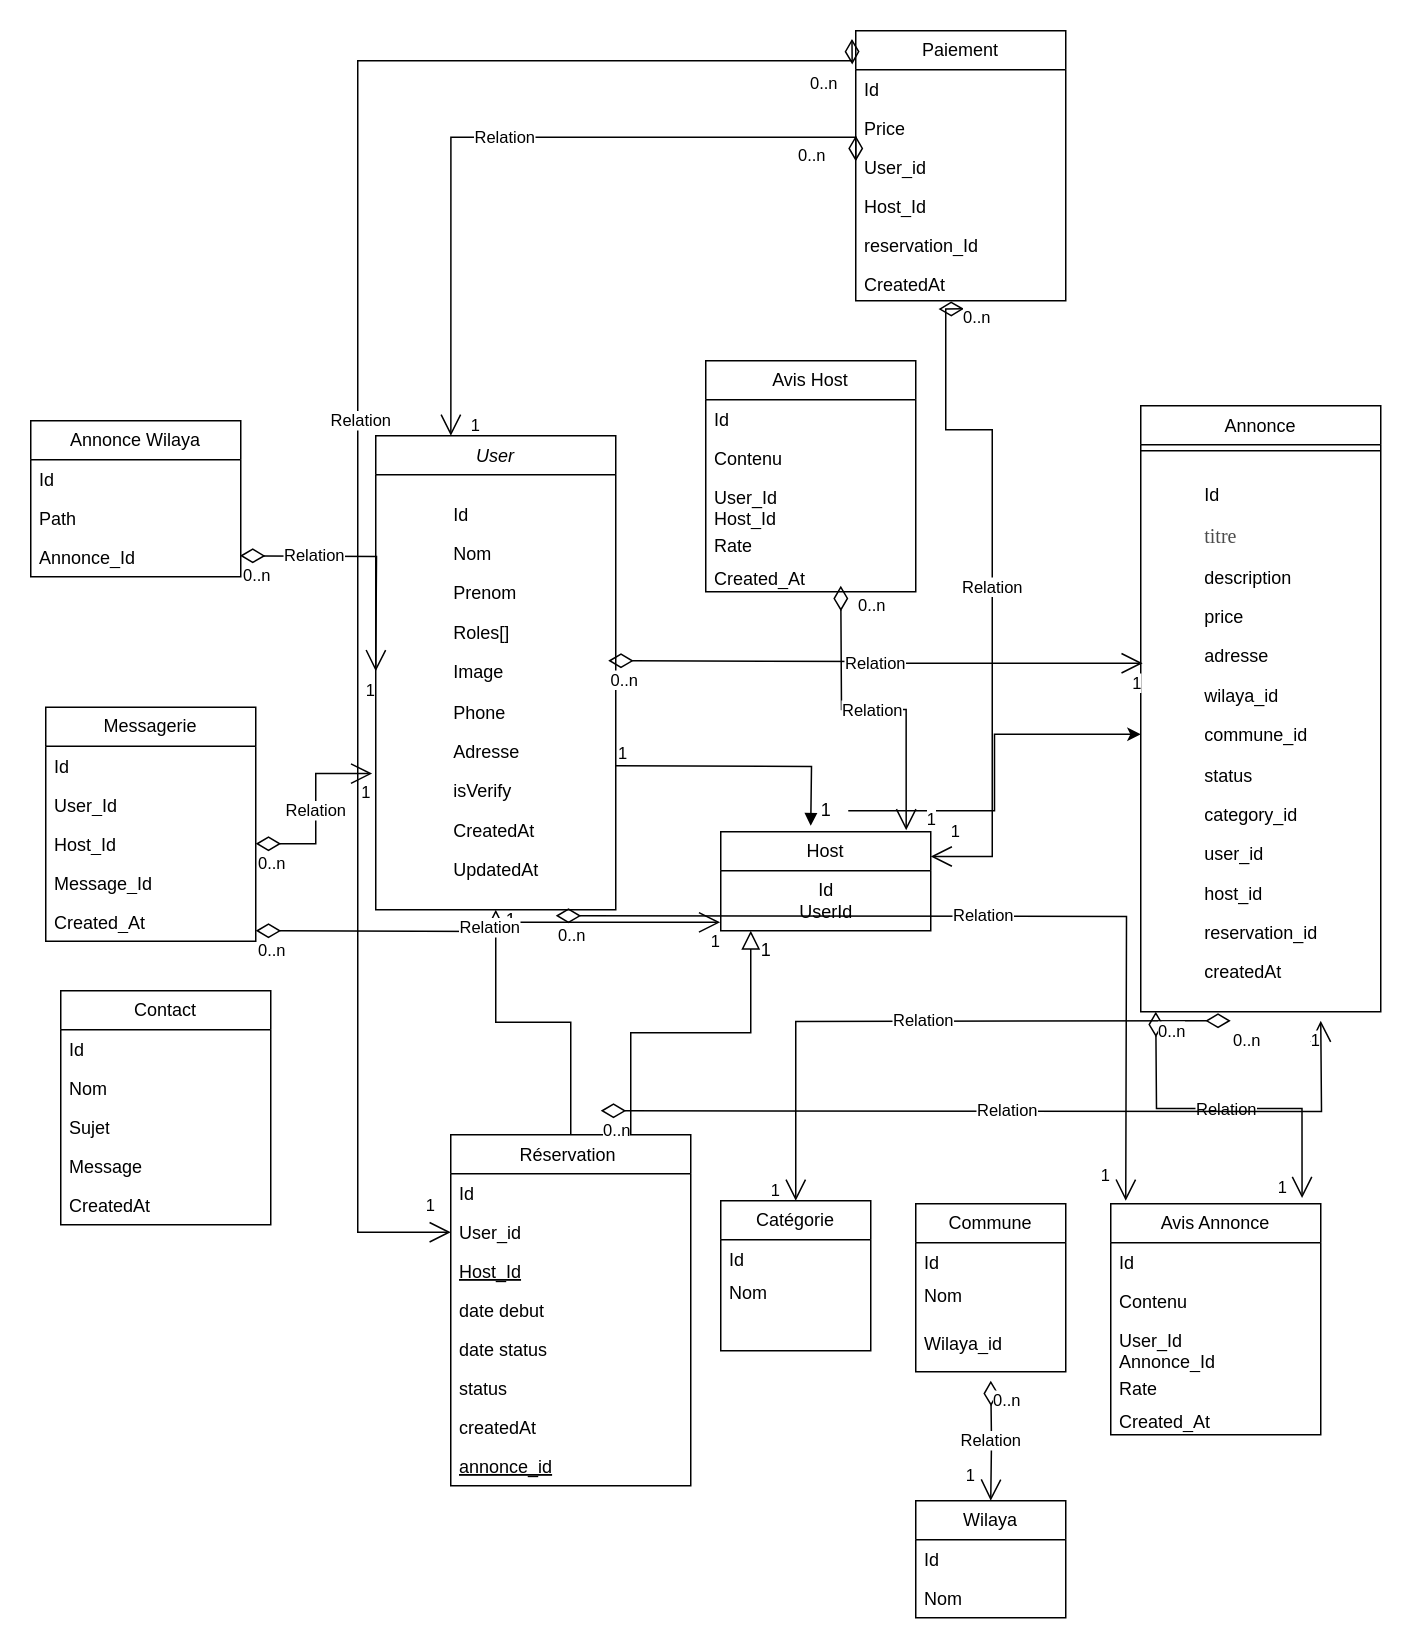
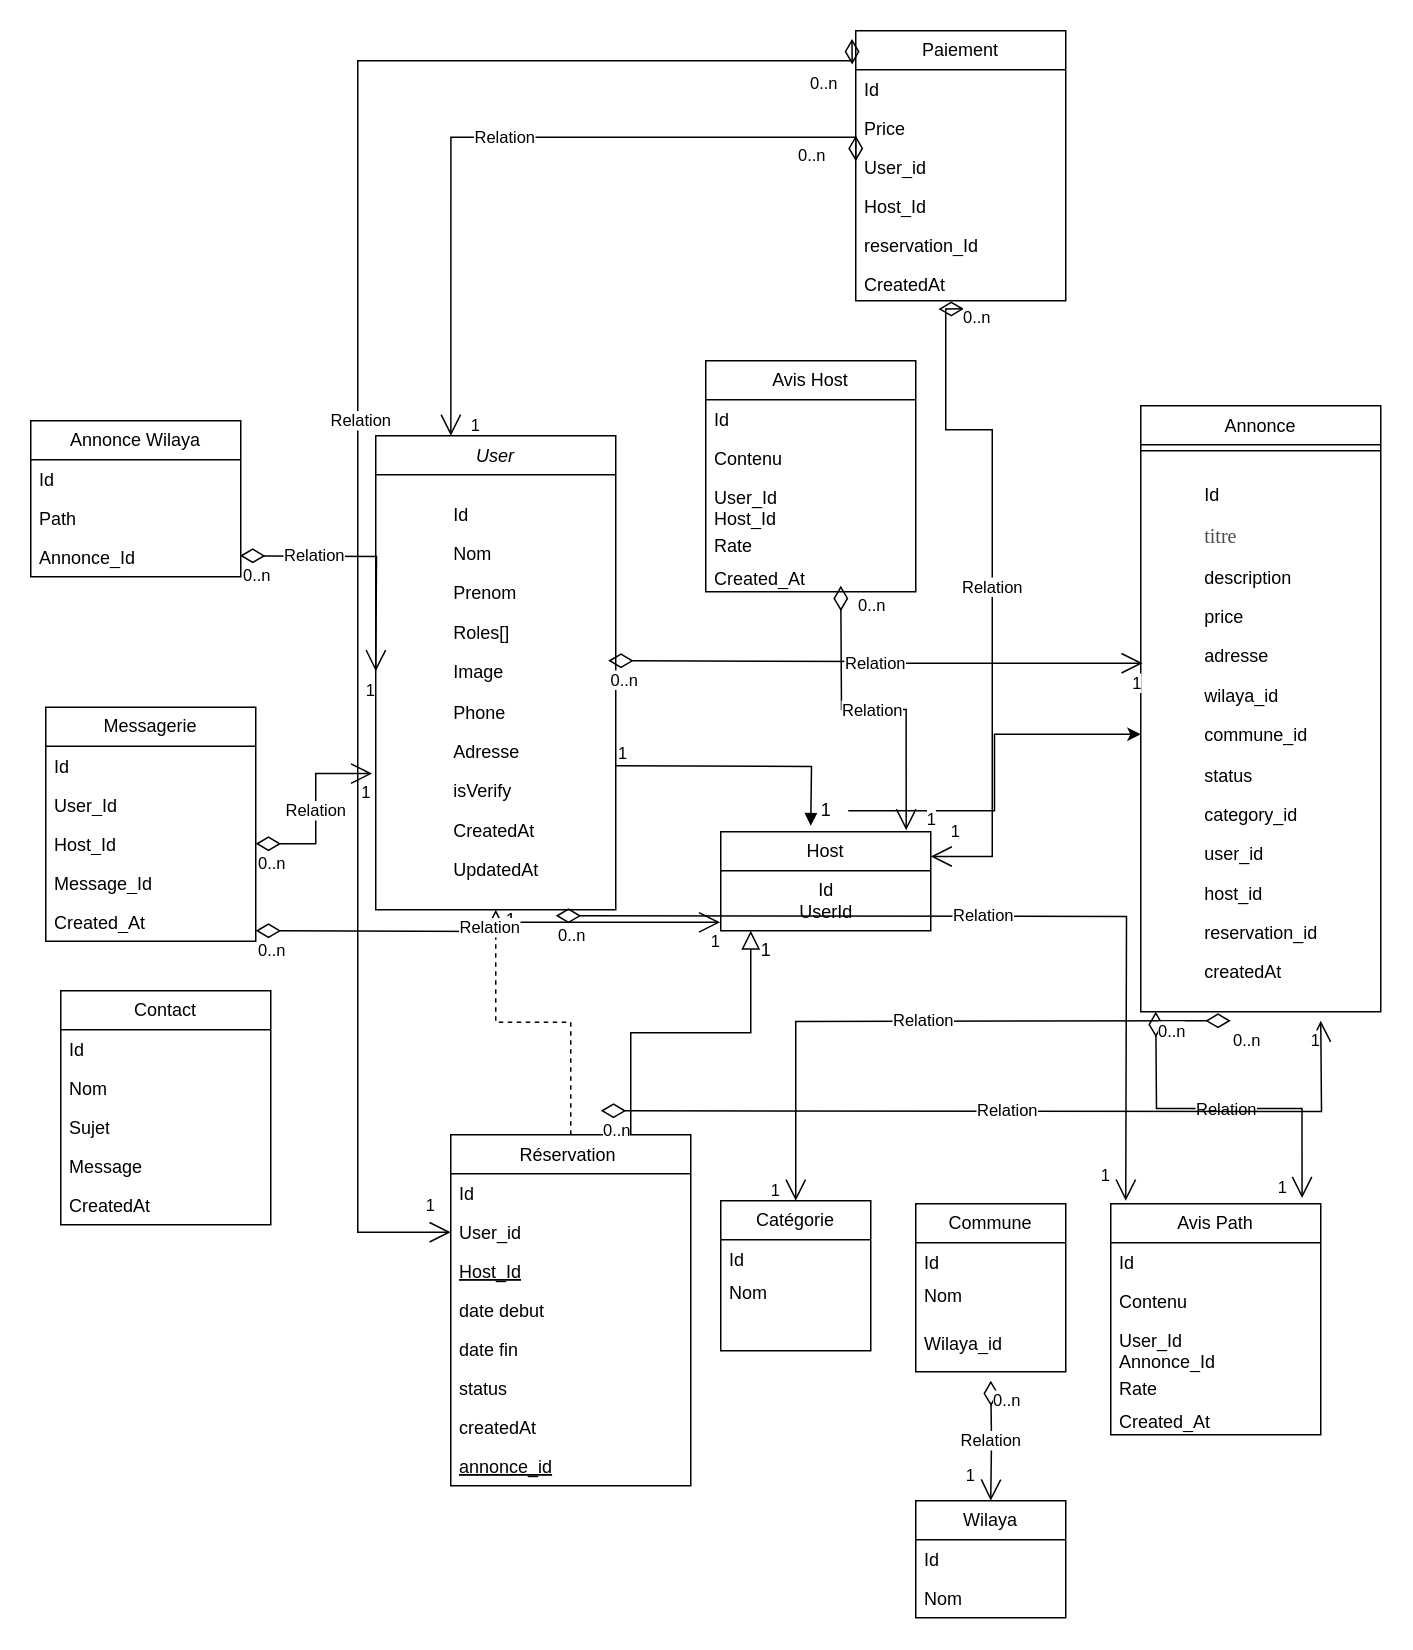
edge "Réservation" -> "User": style solid -> dashed
node "Avis Annonce": label "Avis Annonce" -> "Avis Path"
node "date status": label "date status" -> "date fin"
